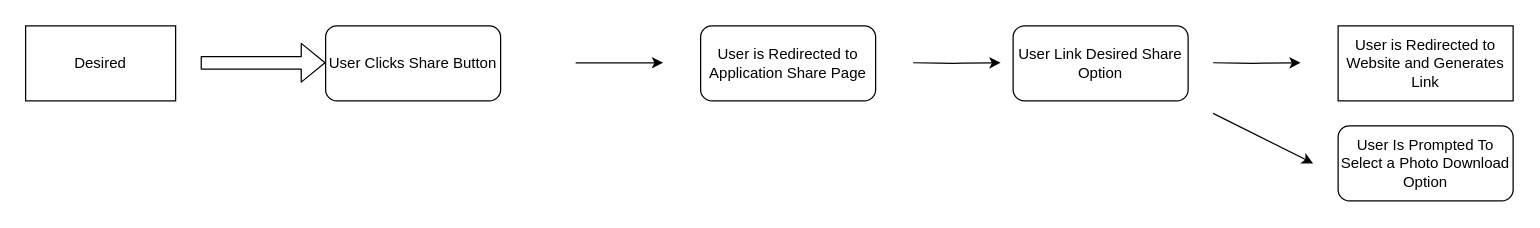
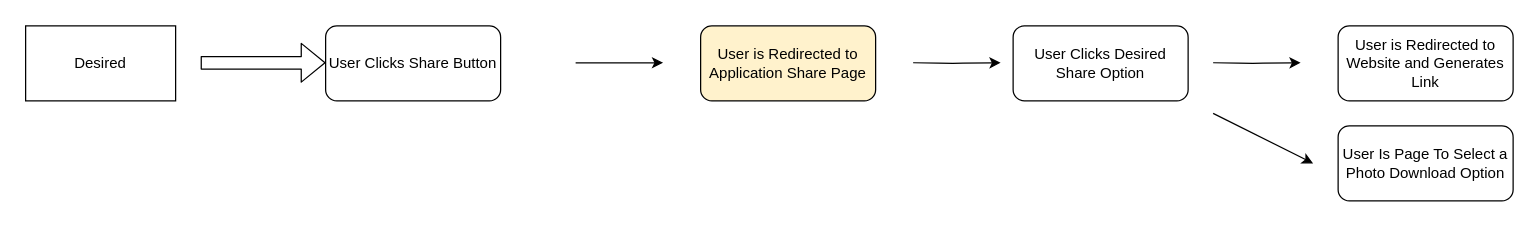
node "User is Redirected to Application Share Page": fillcolor #ffffff -> #fff2cc
node "User Link Desired Share Option": label "User Link Desired Share Option" -> "User Clicks Desired Share Option"
node "User is Redirected to Website and Generates Link": shape rectangle -> rounded rectangle
node "User Is Prompted To Select a Photo Download Option": label "User Is Prompted To Select a Photo Download Option" -> "User Is Page To Select a Photo Download Option"
